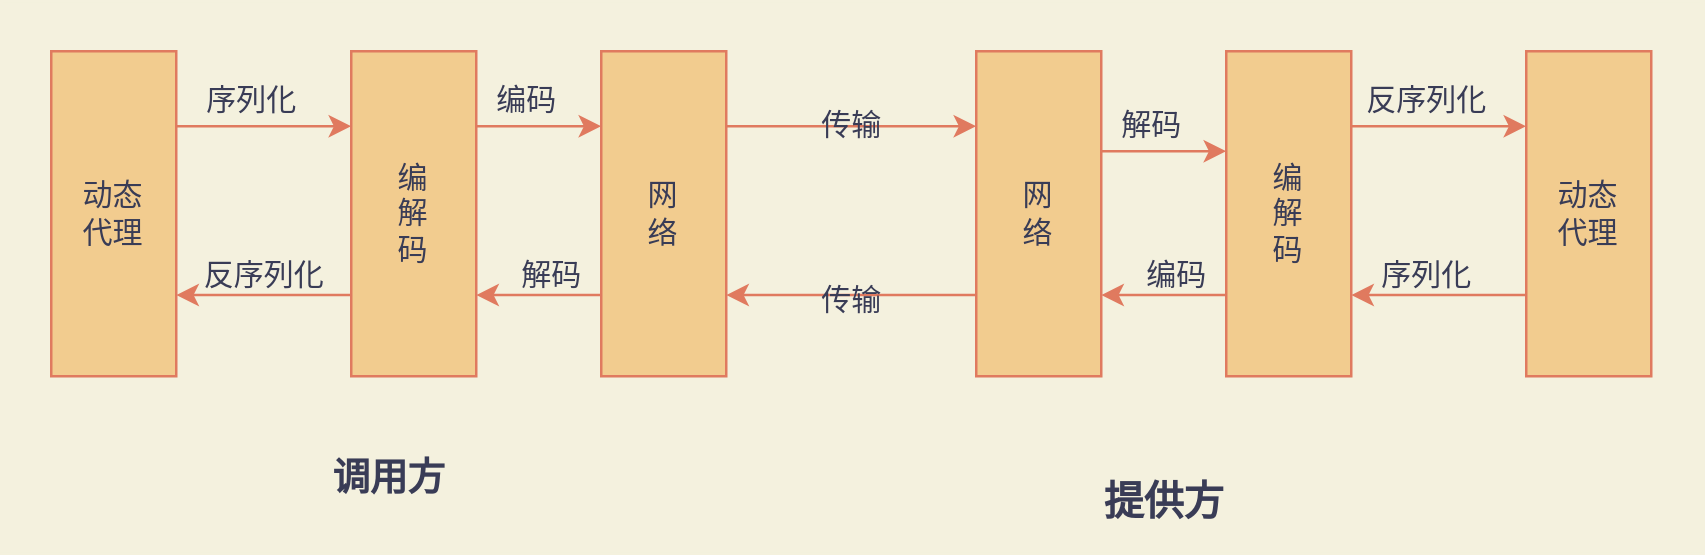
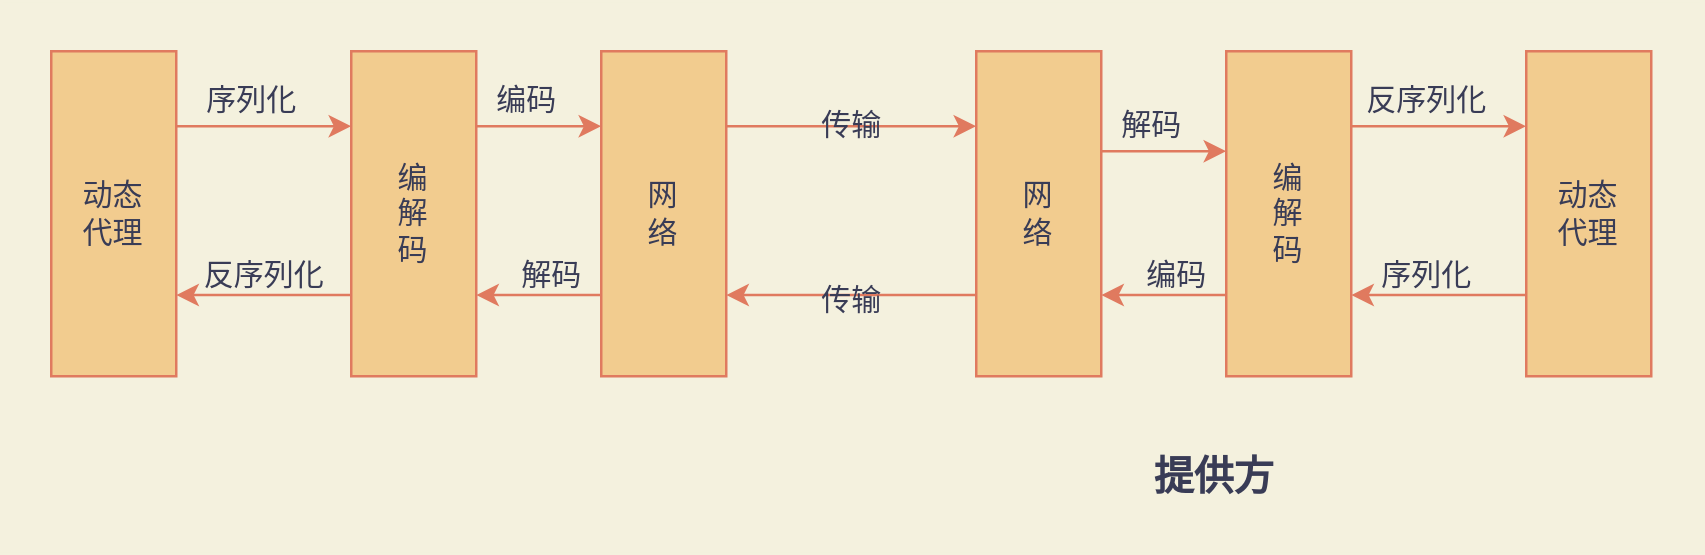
node "调用方": removed
node "提供方": moved (1164, 501) -> (1214, 476)
